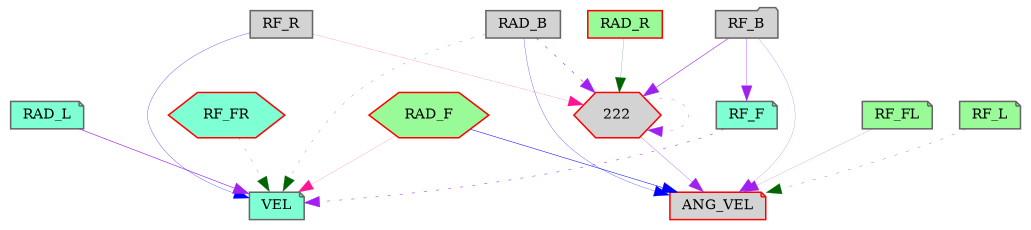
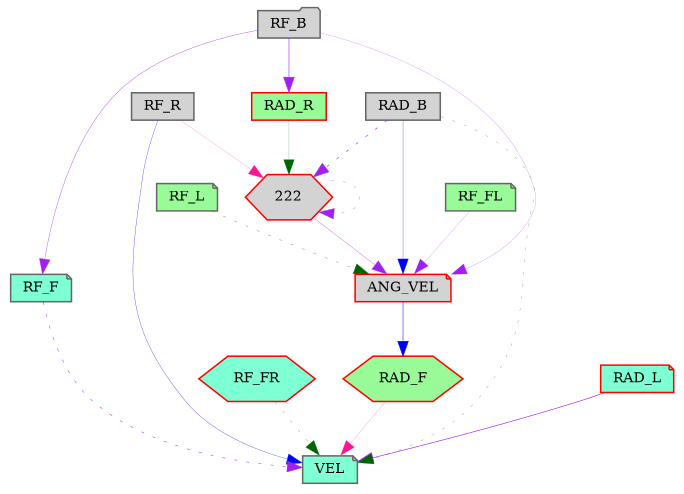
edge "RF_B" -> "222": now "RF_B" -> "RAD_R"
node "RAD_L": color gray40 -> red
edge "RAD_F" -> "ANG_VEL": reversed
